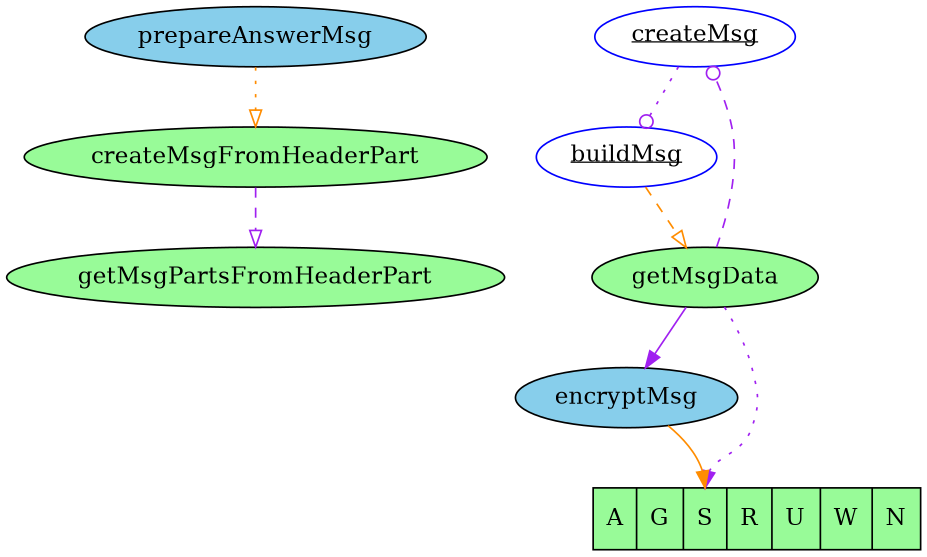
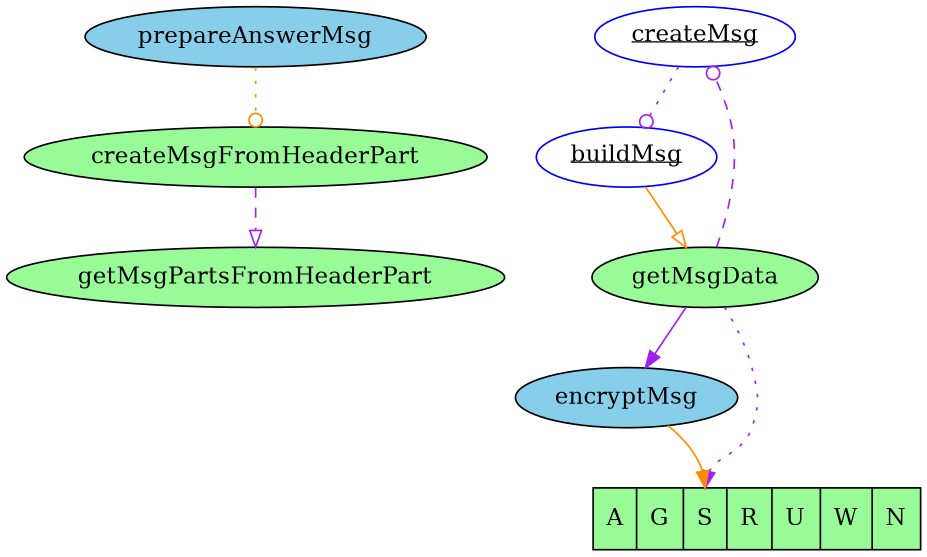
edge "prepareAnswerMsg" -> "createMsgFromHeaderPart": arrowhead onormal -> odot
edge "buildMsg" -> "getMsgData": style dashed -> solid
